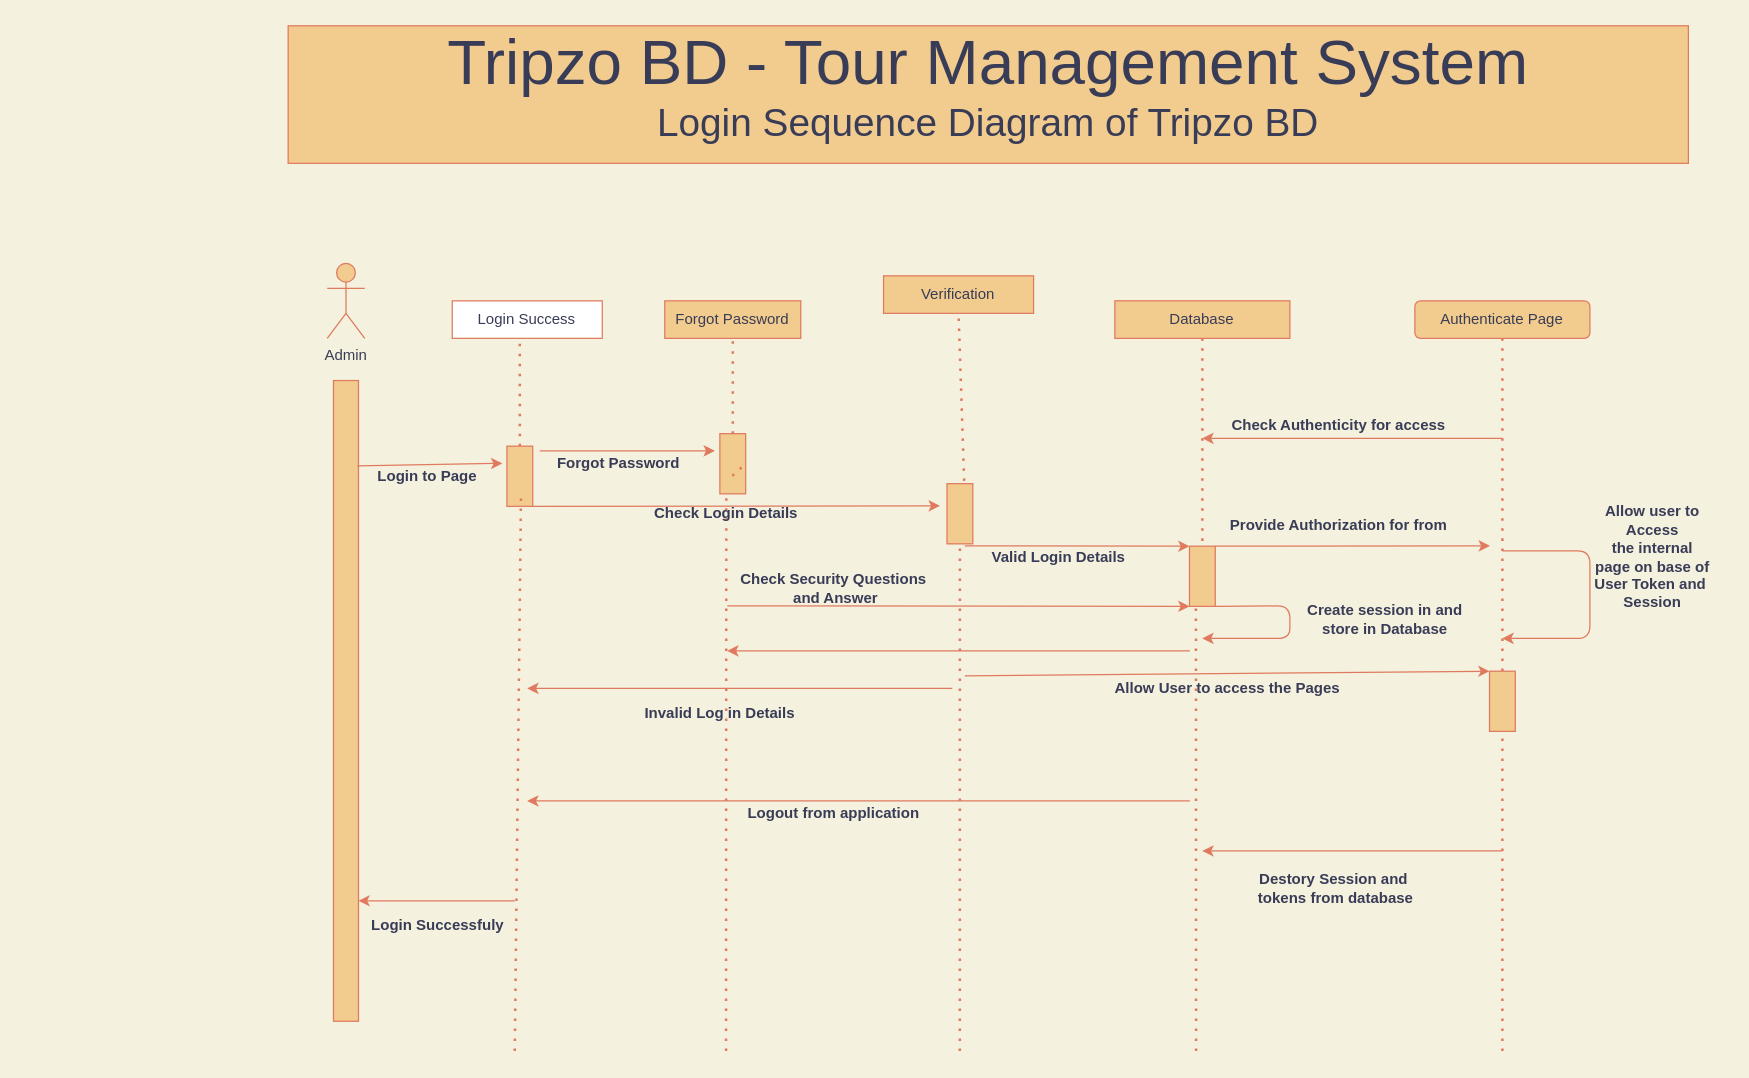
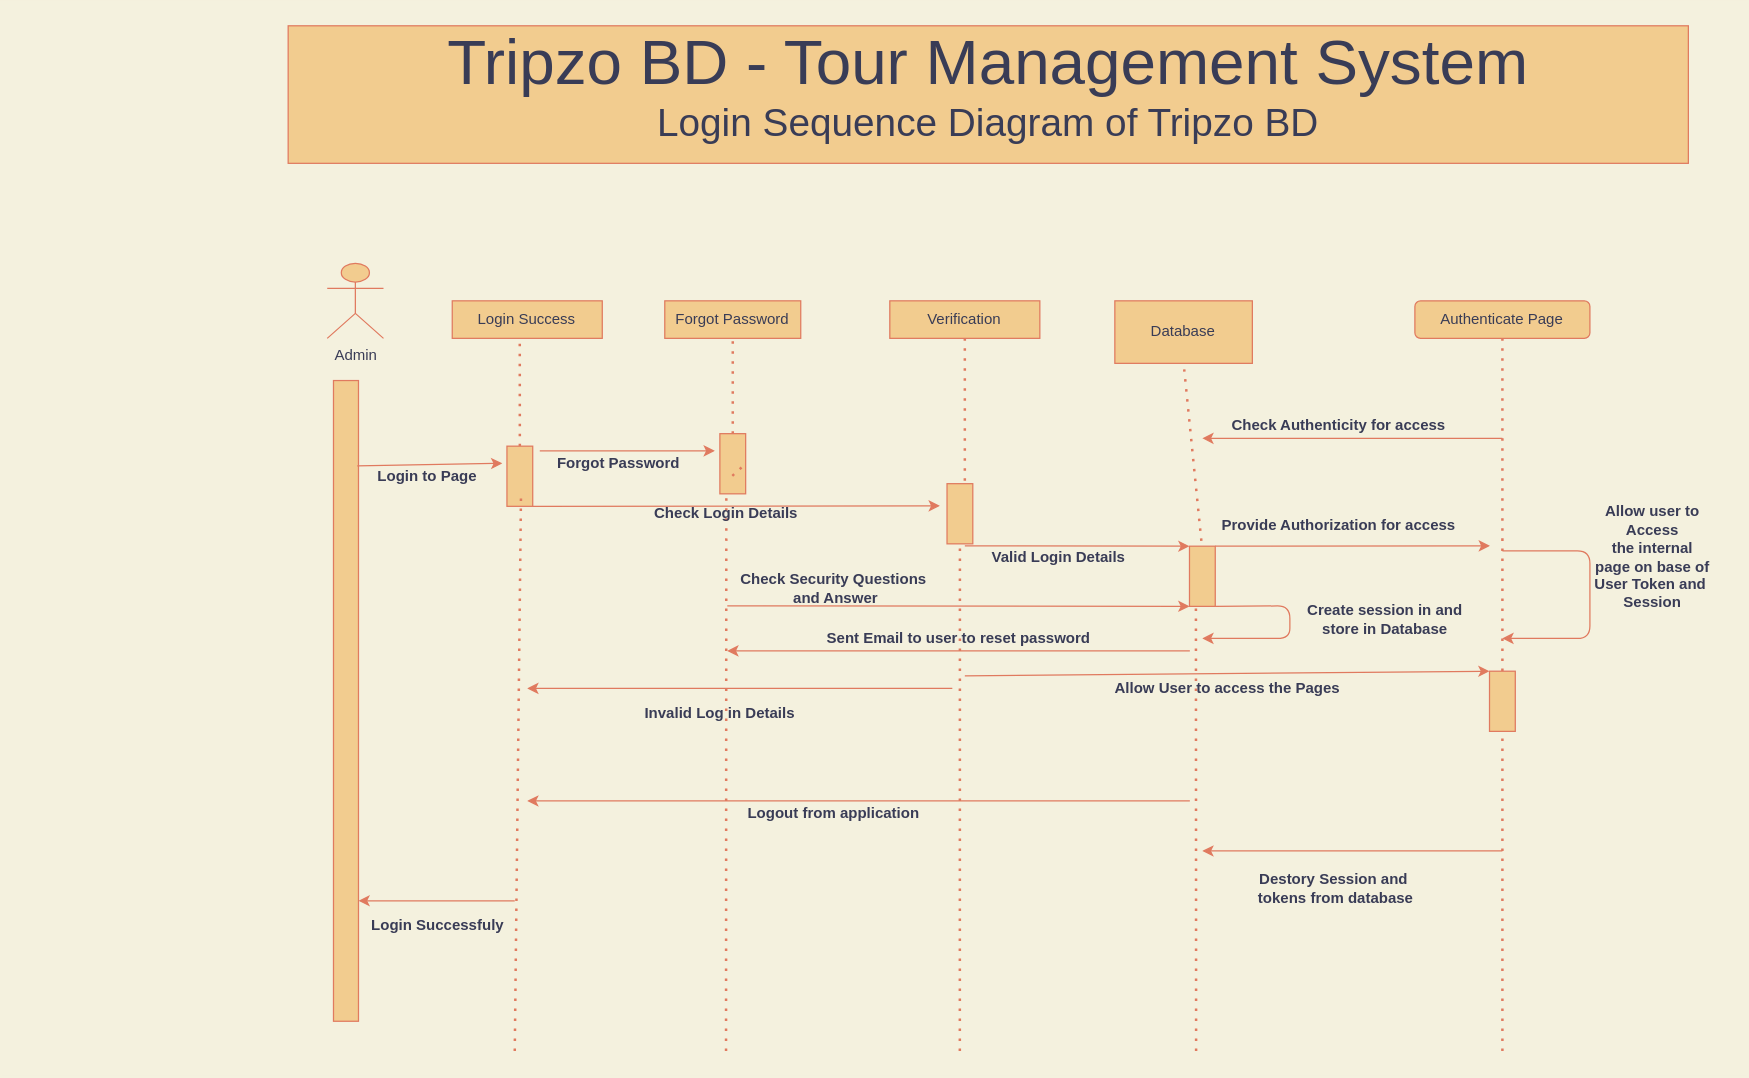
node "Verification": moved (958, 294) -> (965, 319)
node "Admin": size 38x75 -> 56x75
node "Login Success": fillcolor #ffffff -> #f2cc8f
node "Database": size 175x38 -> 138x63
node "Provide Authorization for from": label "Provide Authorization for from" -> "Provide Authorization for access"
node "Sent Email to user to reset password": added
